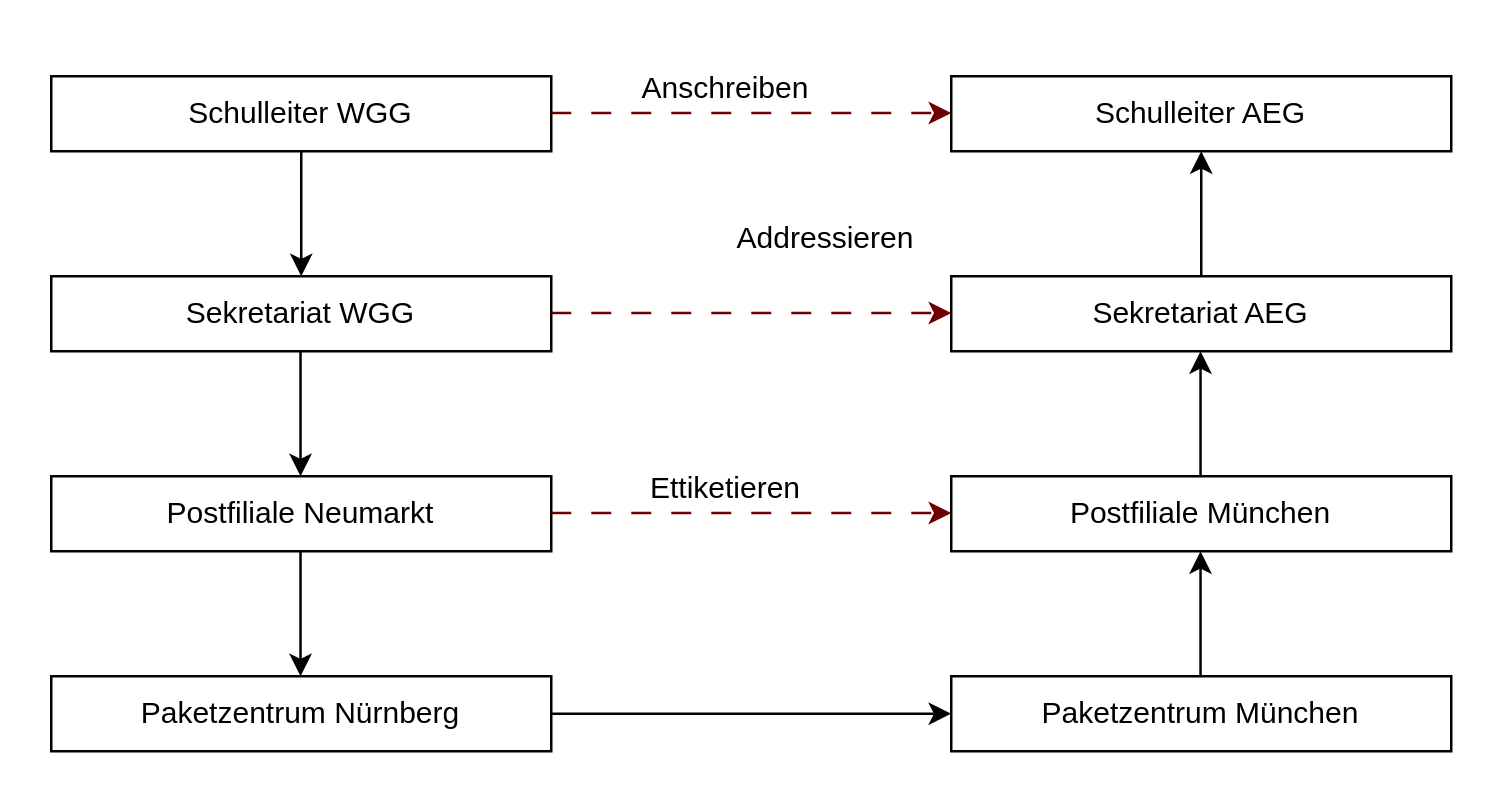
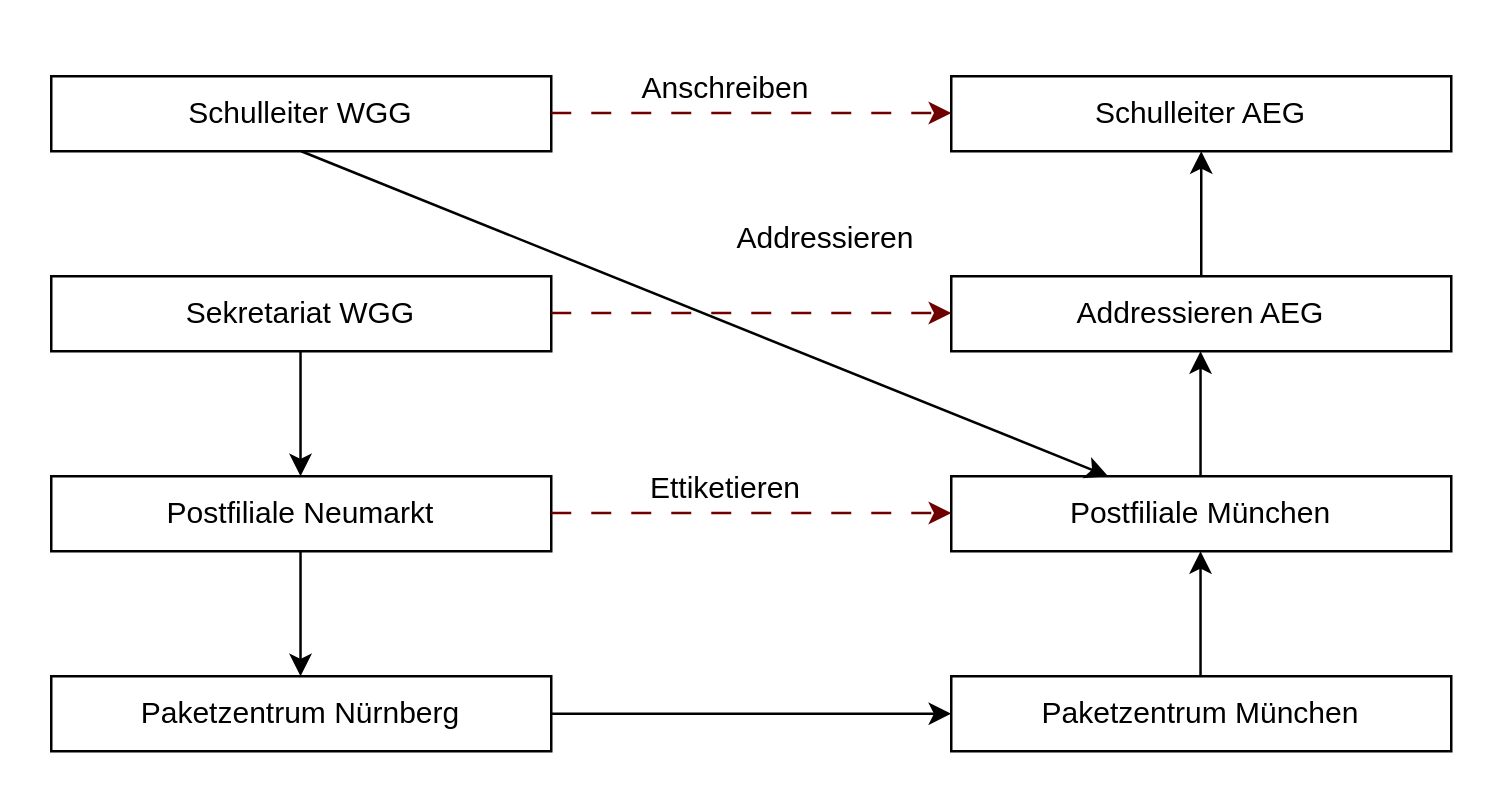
edge "Schulleiter WGG" -> "Sekretariat WGG": now "Schulleiter WGG" -> "Postfiliale München"
node "Sekretariat AEG": label "Sekretariat AEG" -> "Addressieren AEG"
